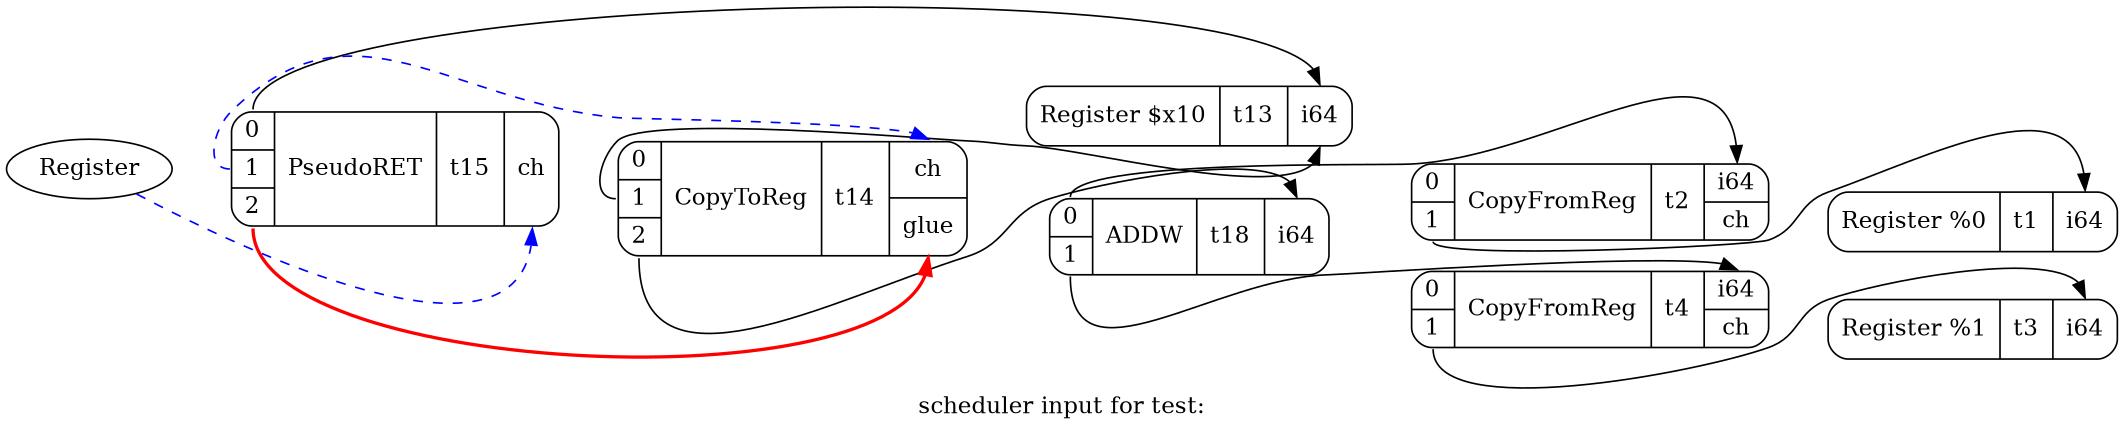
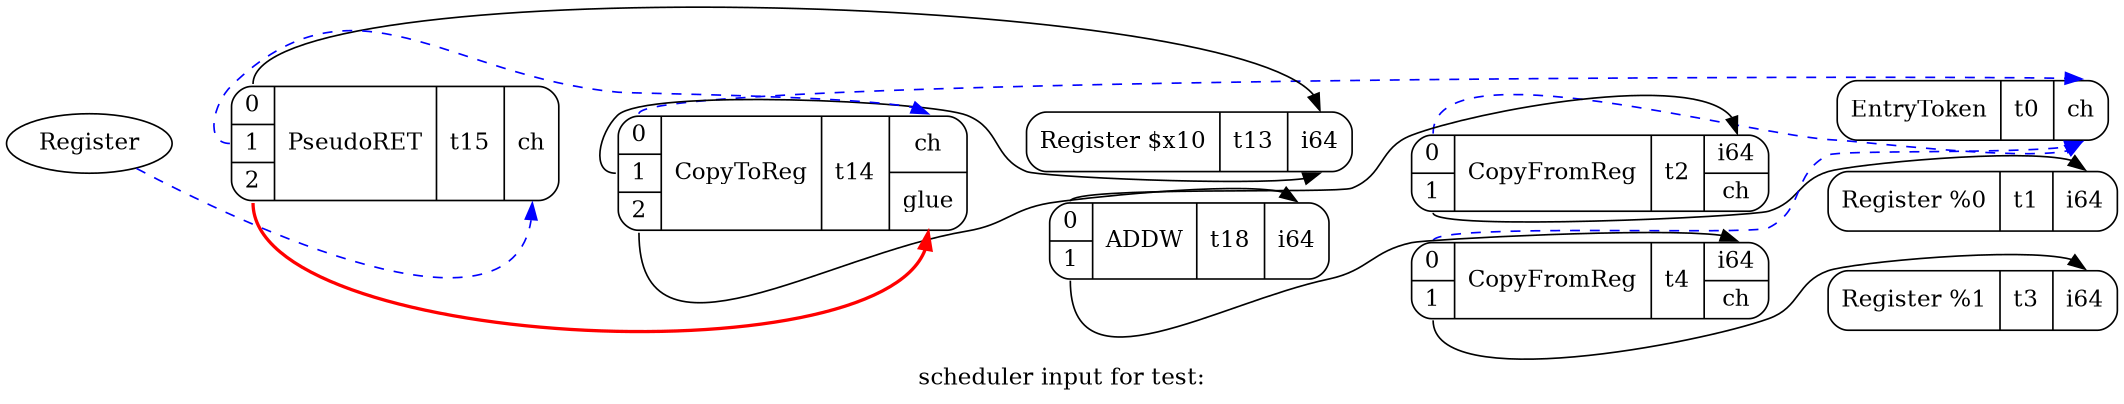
node "EntryToken": added
